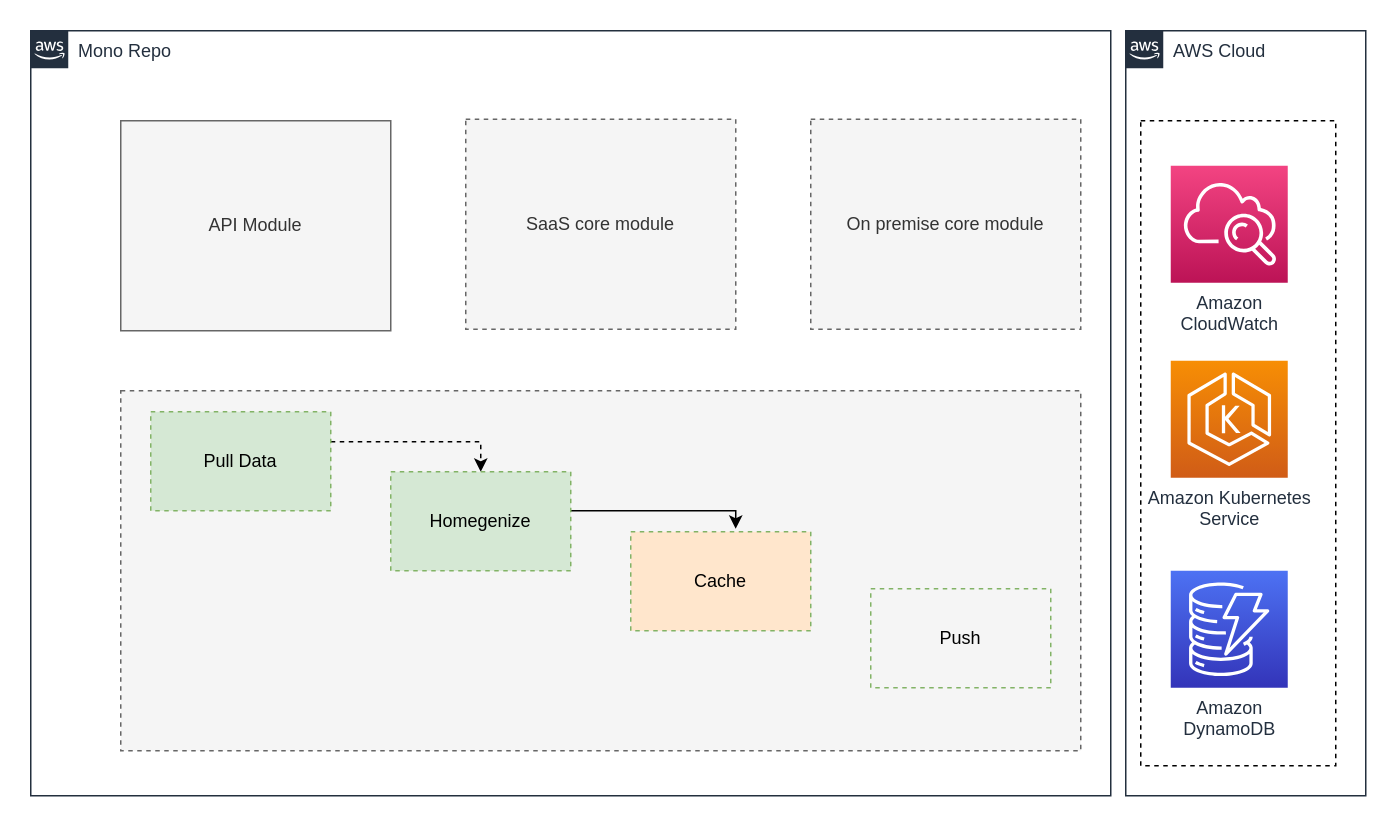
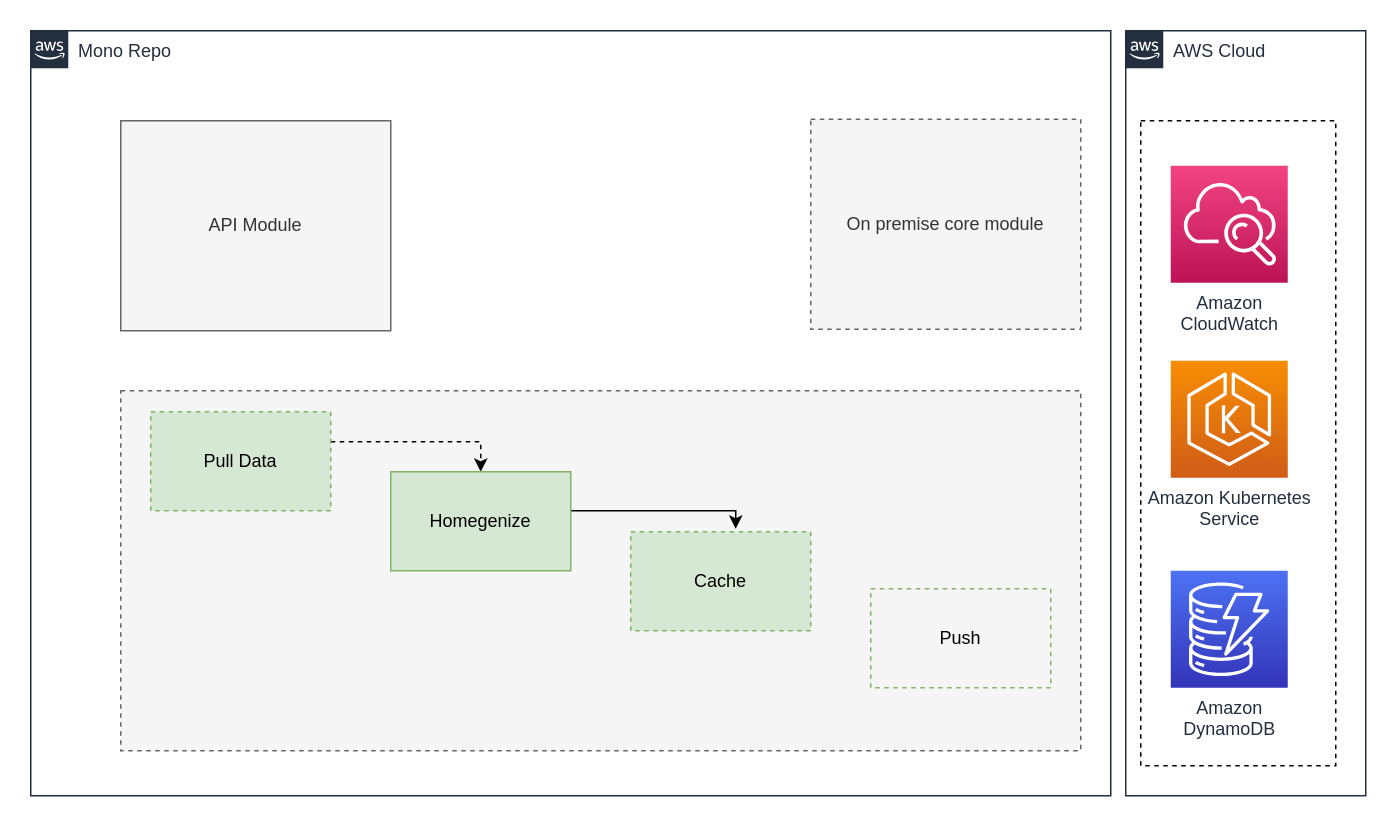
node "SaaS core module": removed
node "Homegenize": style dashed -> solid
node "Cache": fillcolor #ffe6cc -> #d5e8d4
